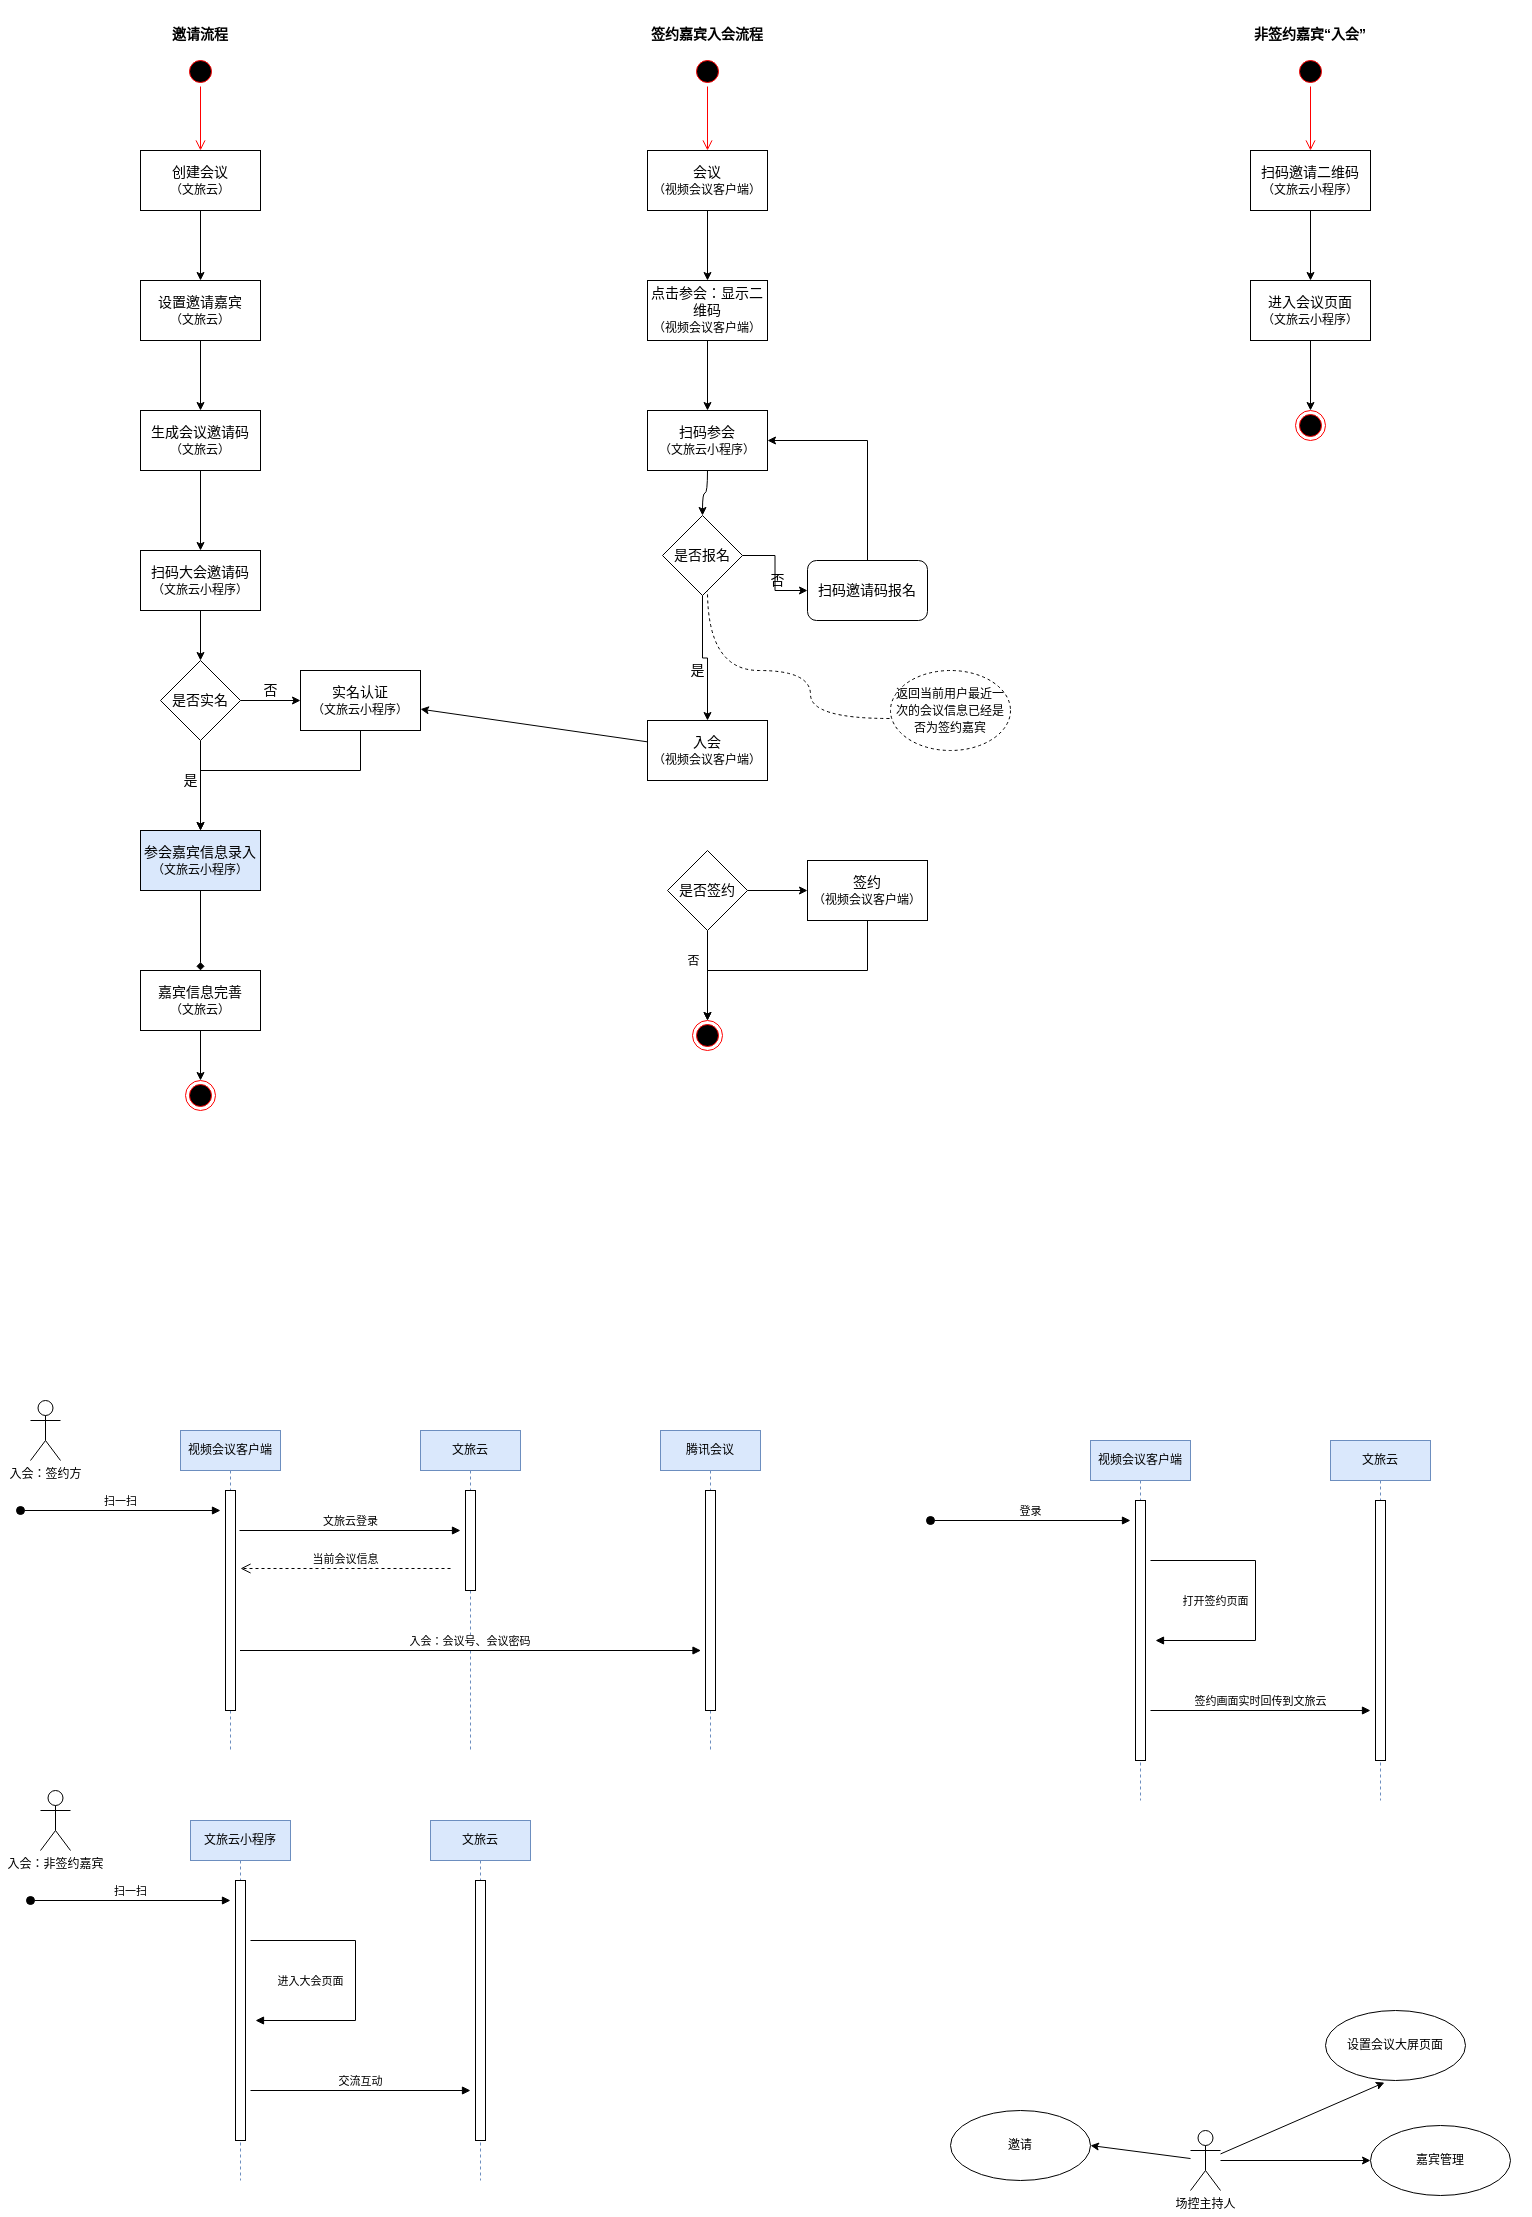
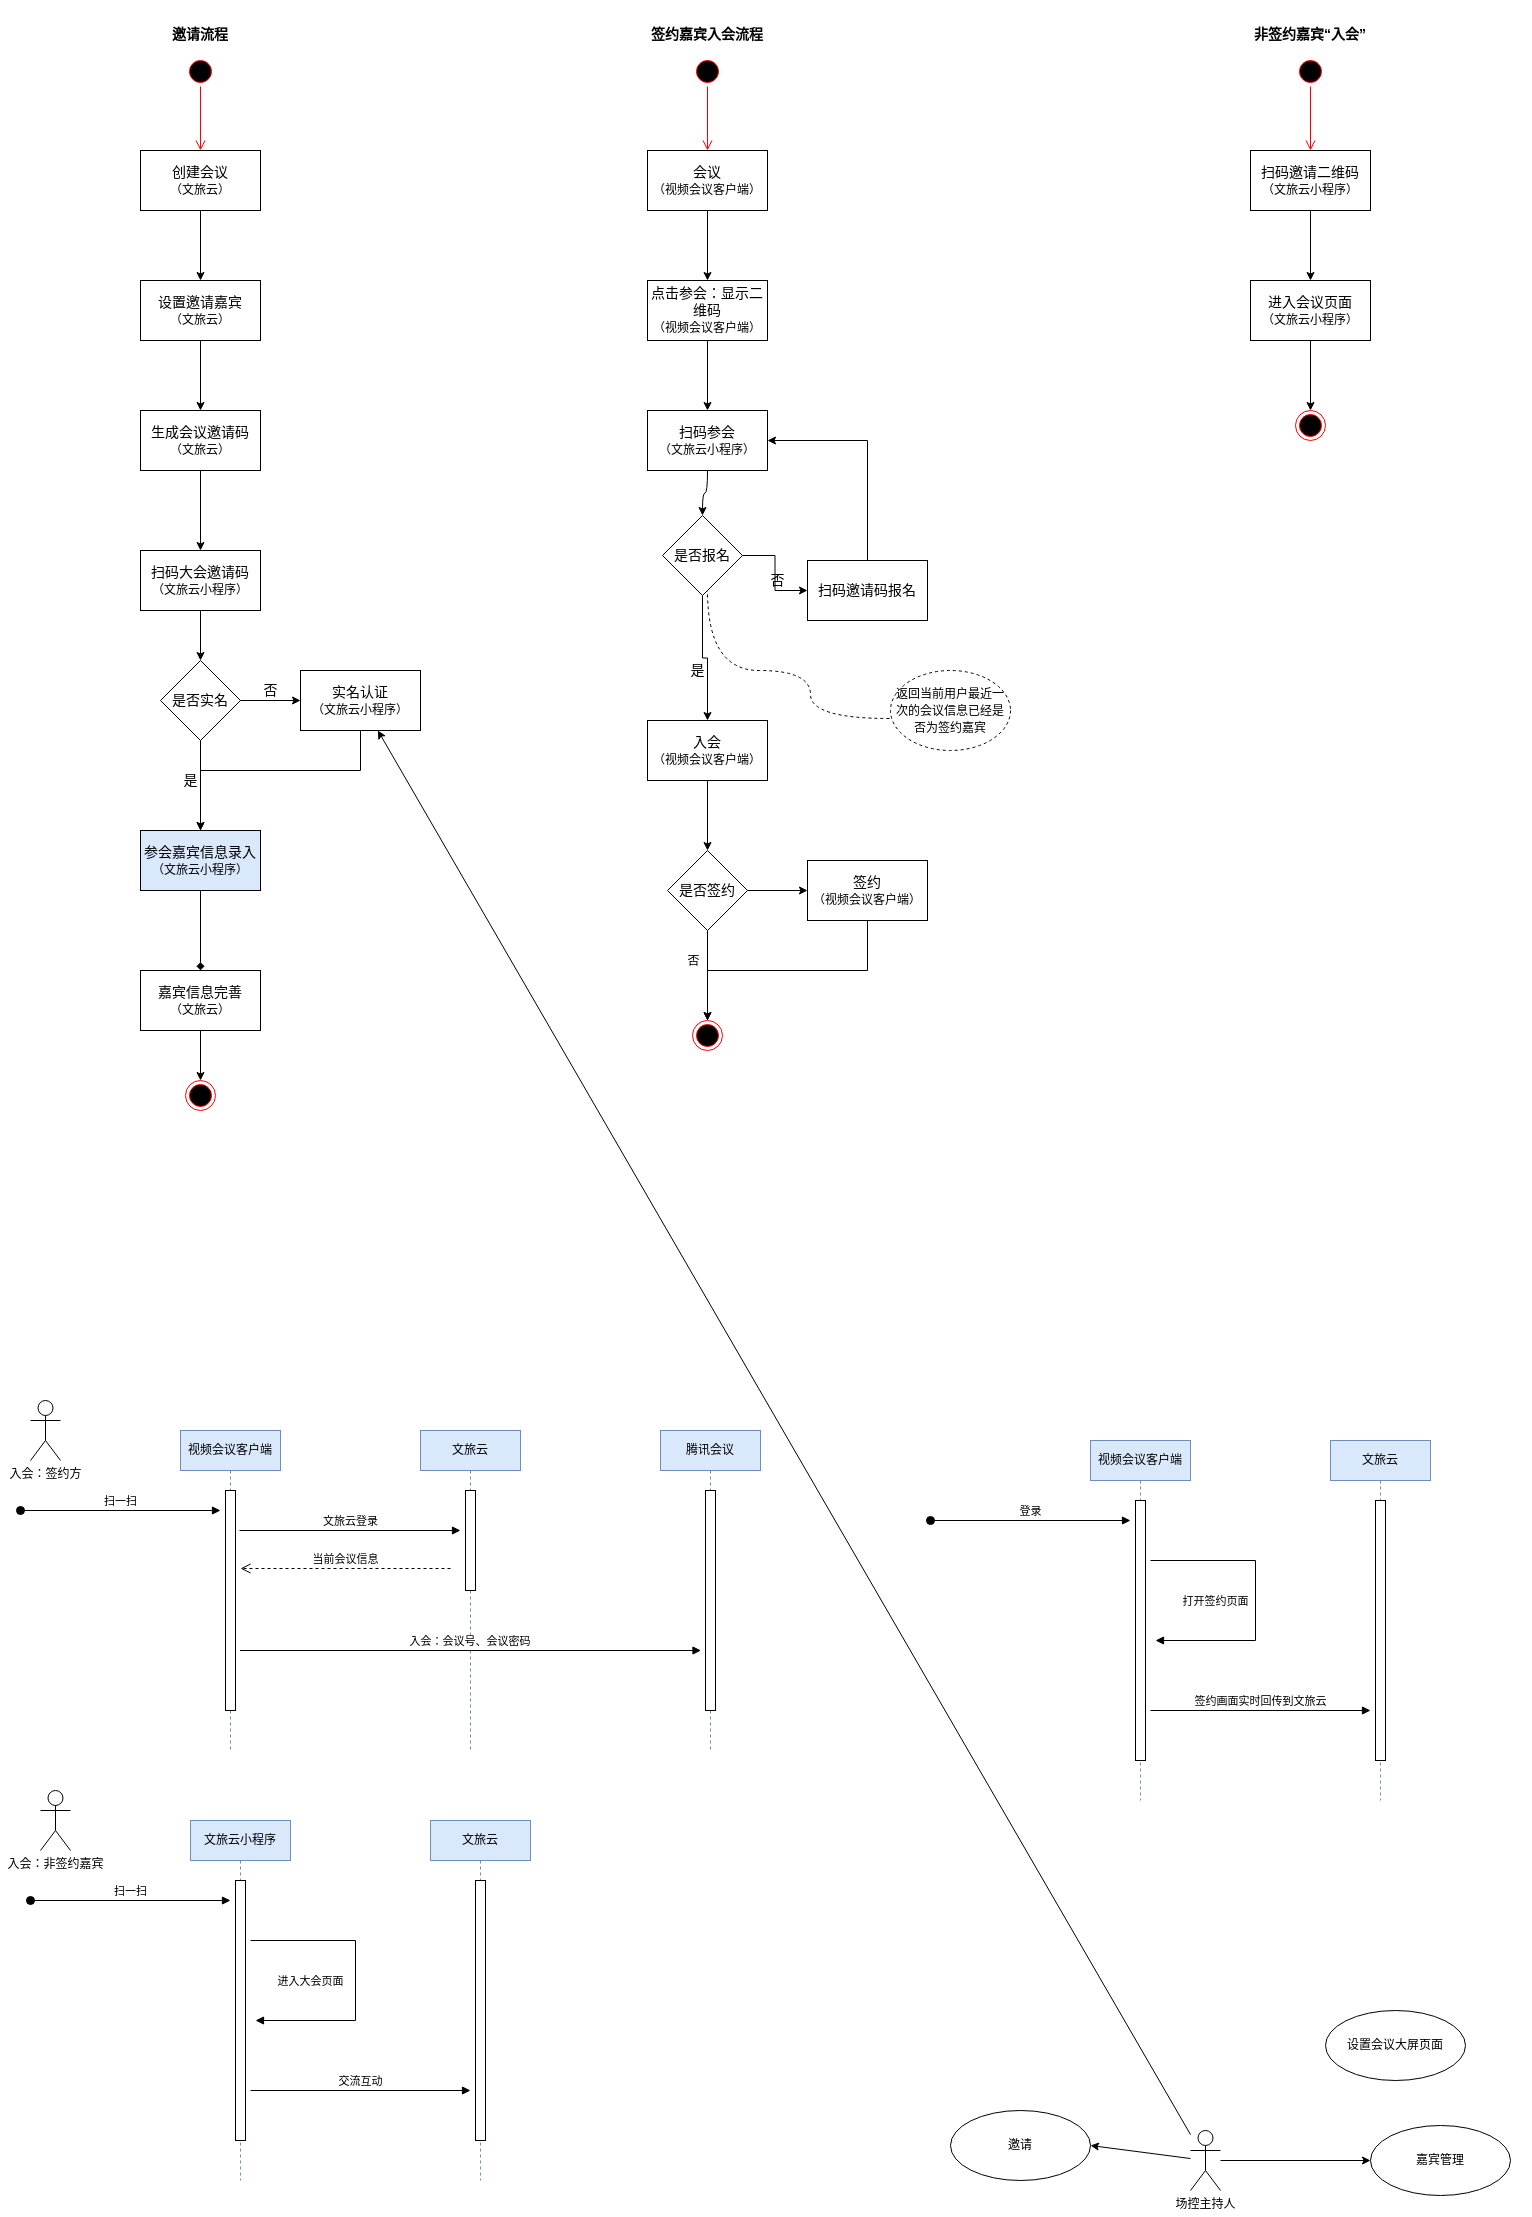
node "扫码邀请码报名": shape rounded rectangle -> rectangle
edge "入会（视频会议客户端）" -> "实名认证（文旅云小程序）": now "入会（视频会议客户端）" -> "是否签约"
edge "场控主持人" -> "设置会议大屏页面": now "场控主持人" -> "实名认证（文旅云小程序）"
